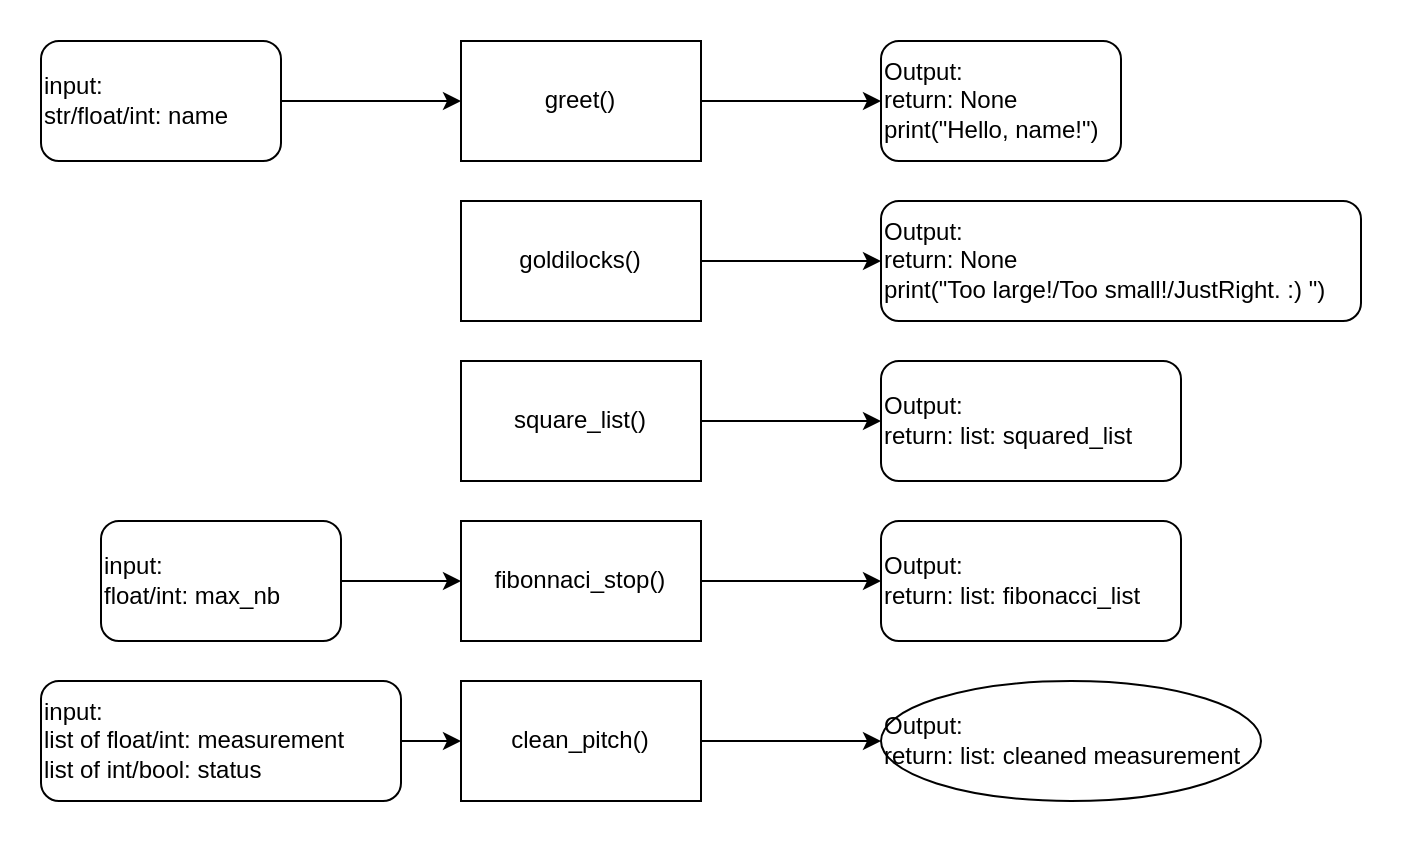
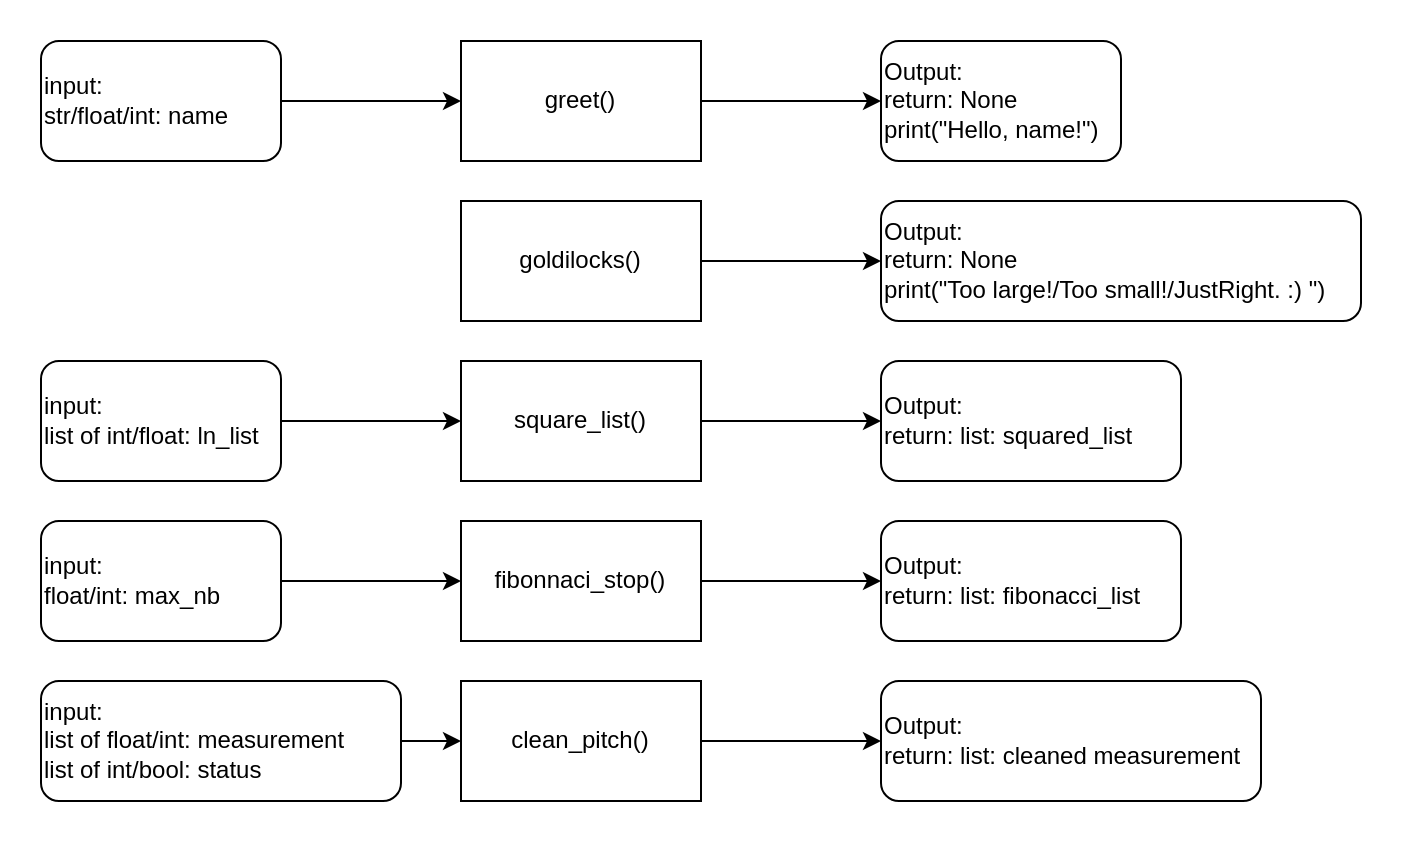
node "input: list of int/float: ln_list": added
edge "input: list of int/float: ln_list" -> "square_list()": added
node "input: float/int: max_nb": moved (221, 581) -> (161, 581)
node "Output: return: list: cleaned measurement": shape ellipse -> rounded rectangle
